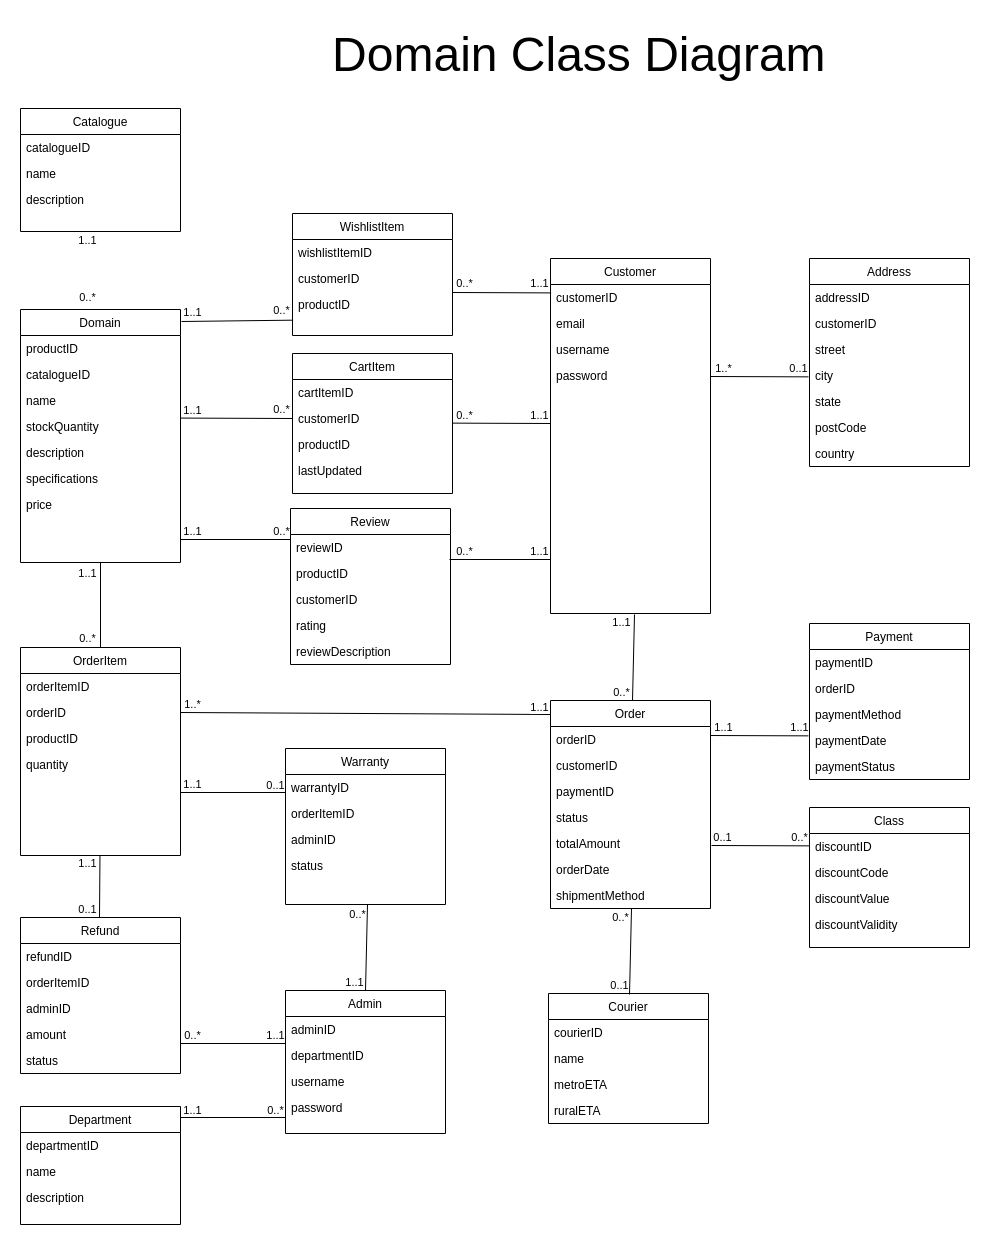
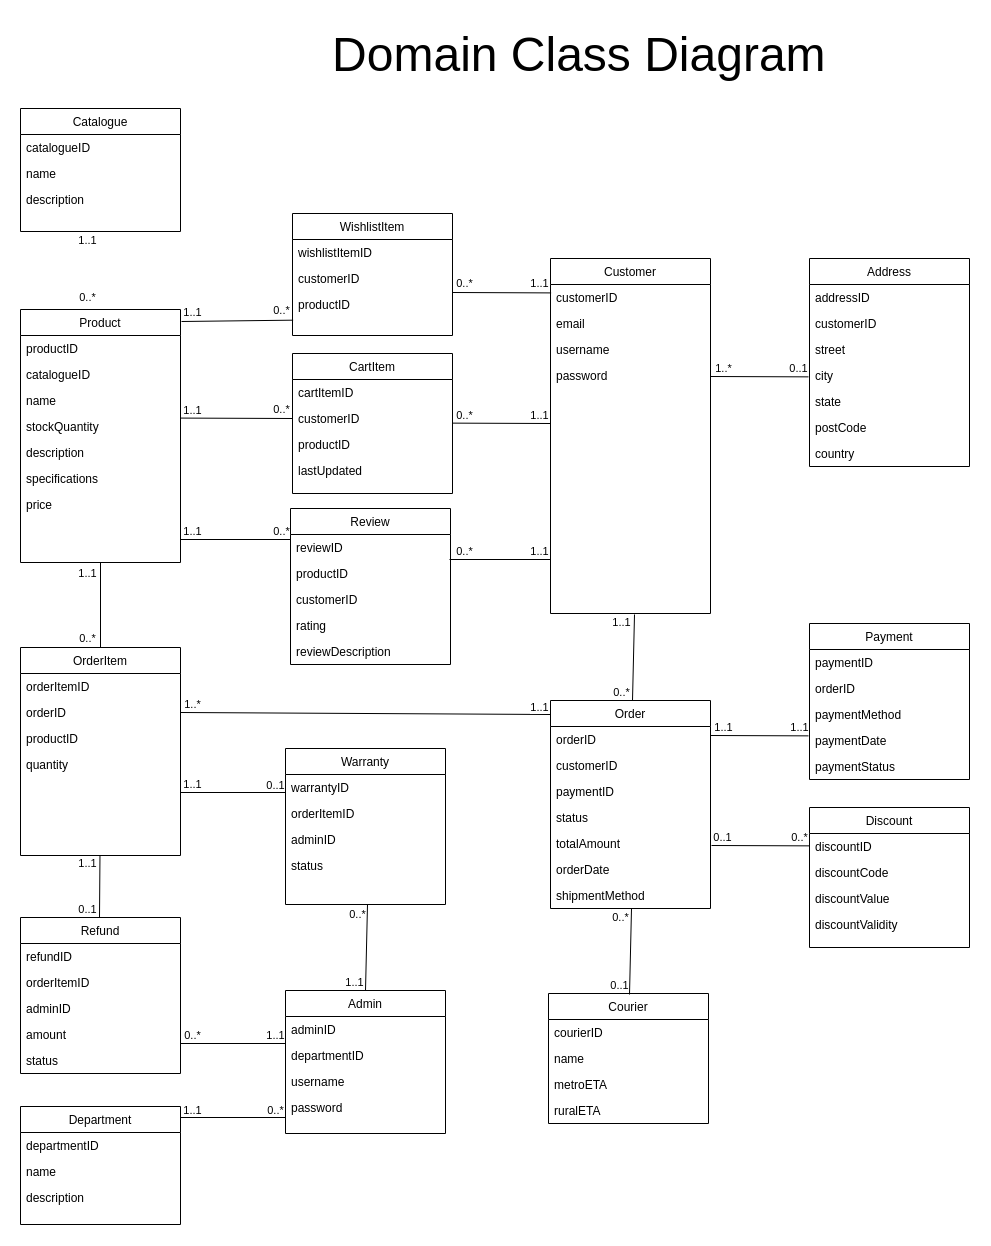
node "Domain": label "Domain" -> "Product"
node "Class": label "Class" -> "Discount"
